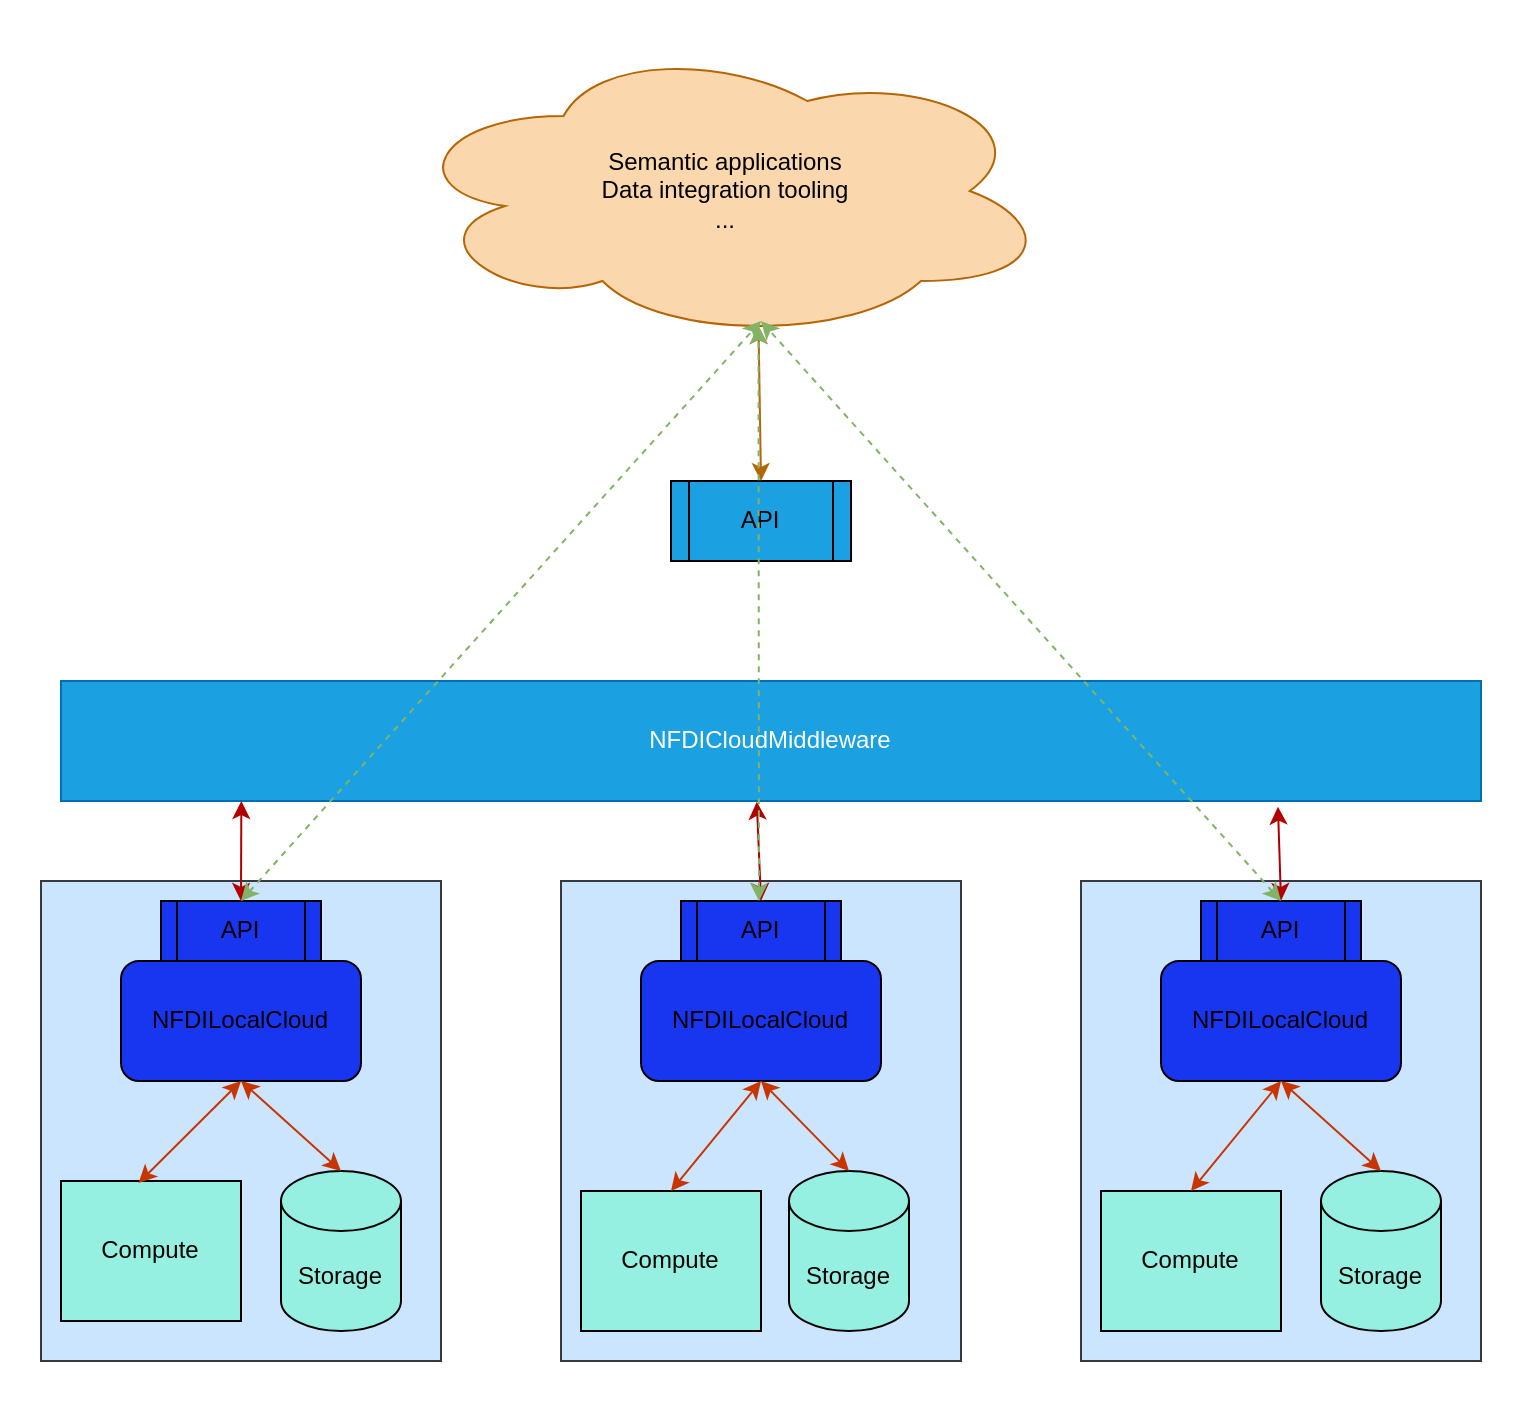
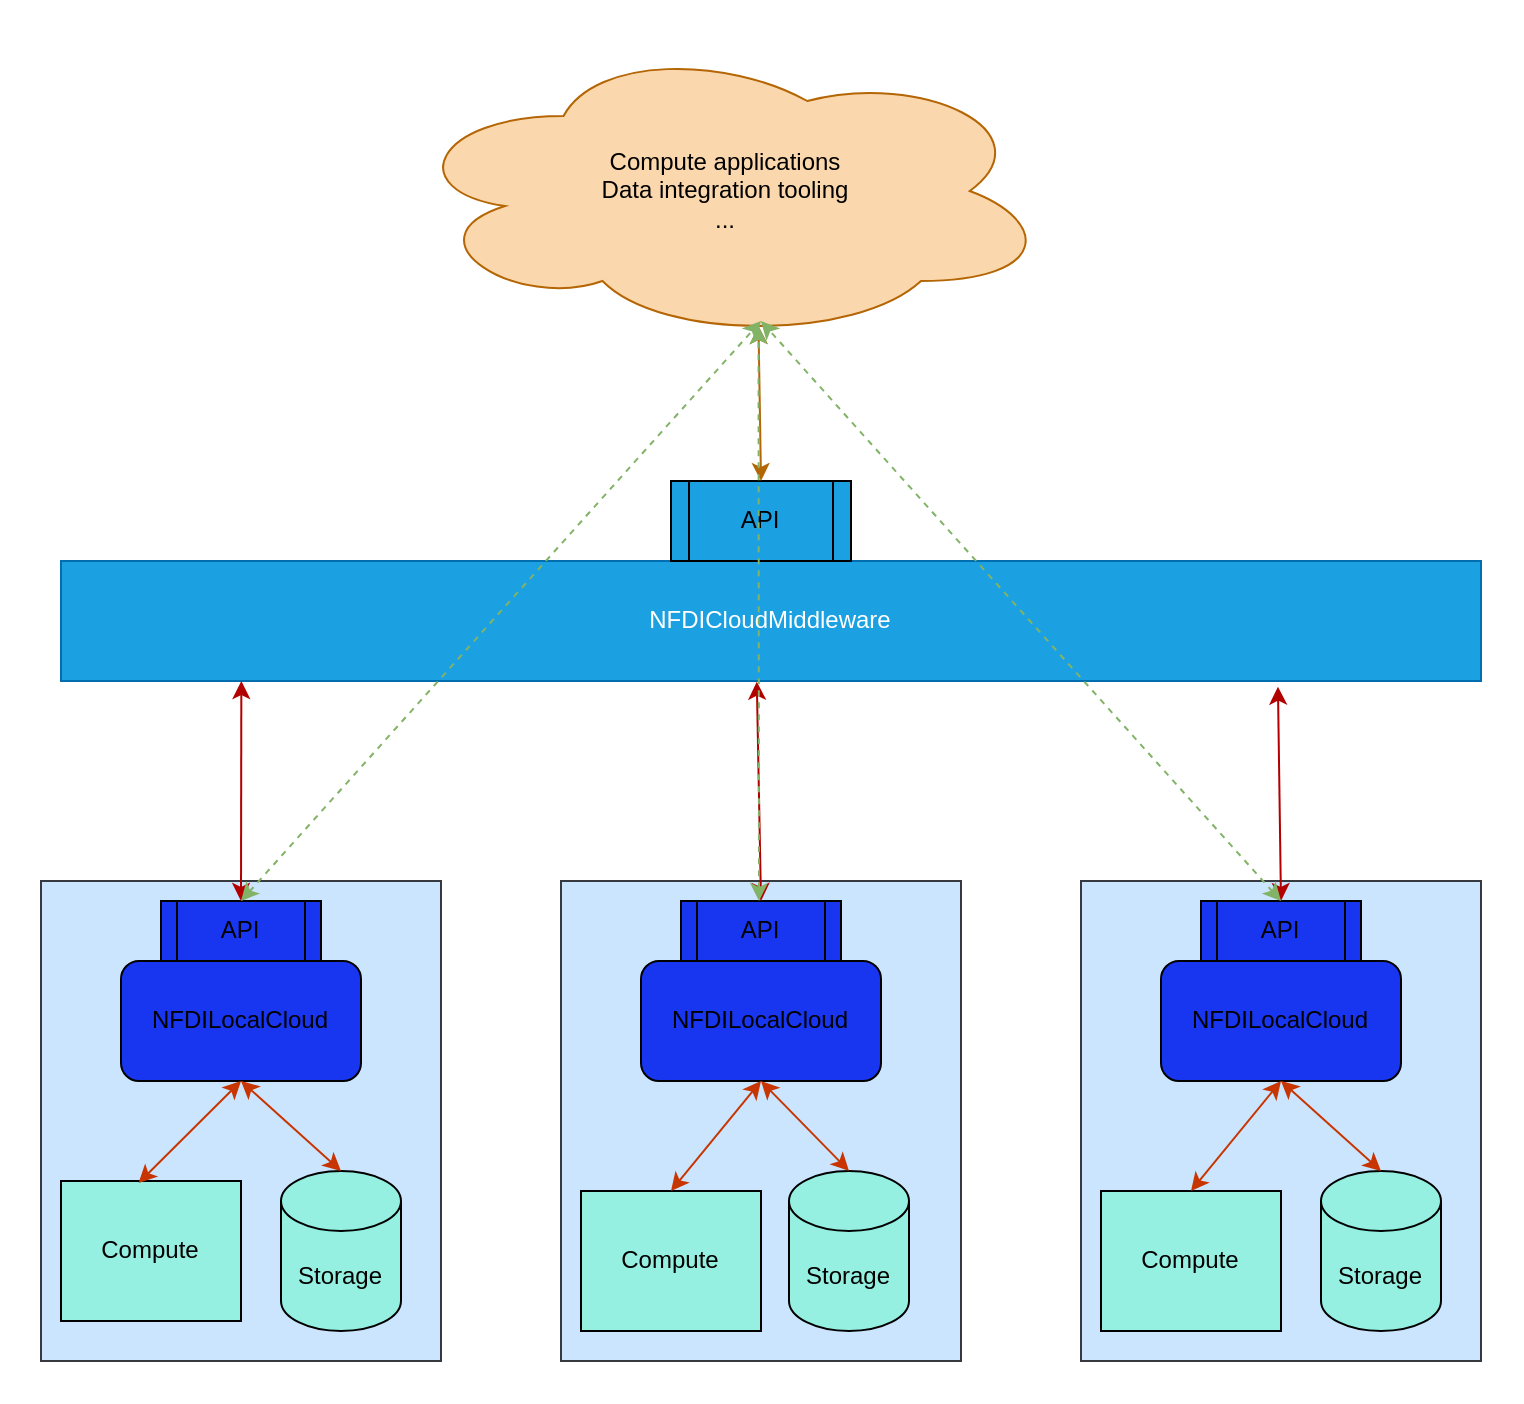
node "Semantic applications Data integration tooling ...": label "Semantic applications Data integration tooling ..." -> "Compute applications Data integration tooling ..."
node "NFDICloudMiddleware": moved (771, 741) -> (771, 621)
